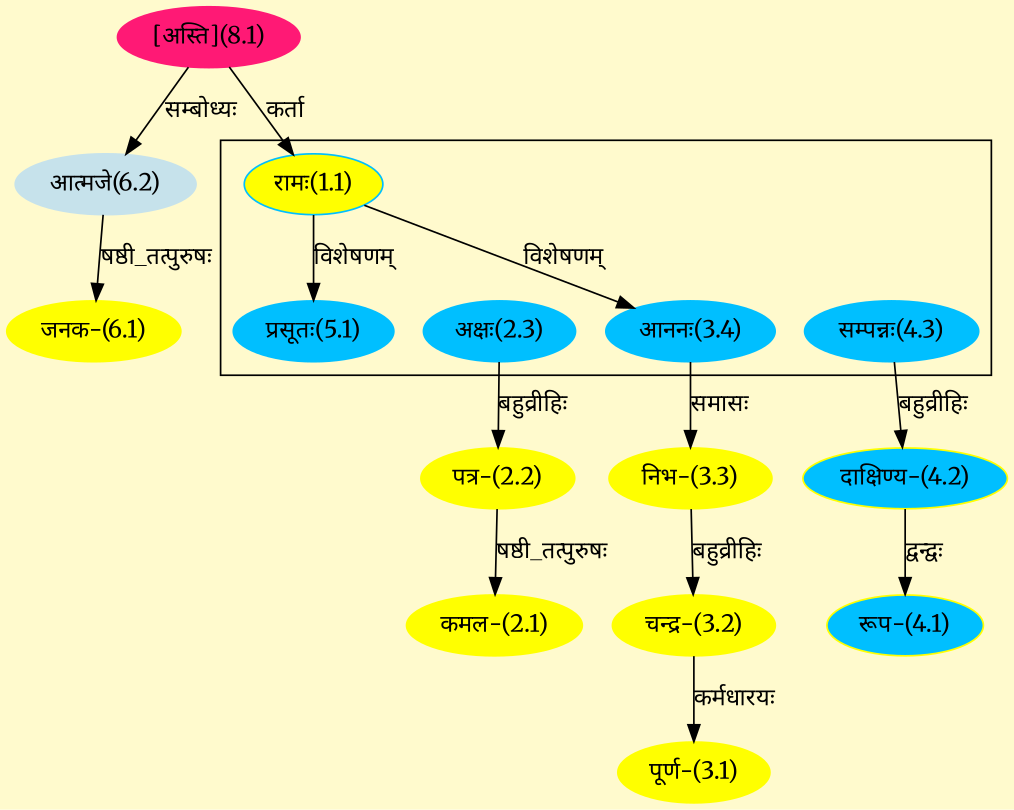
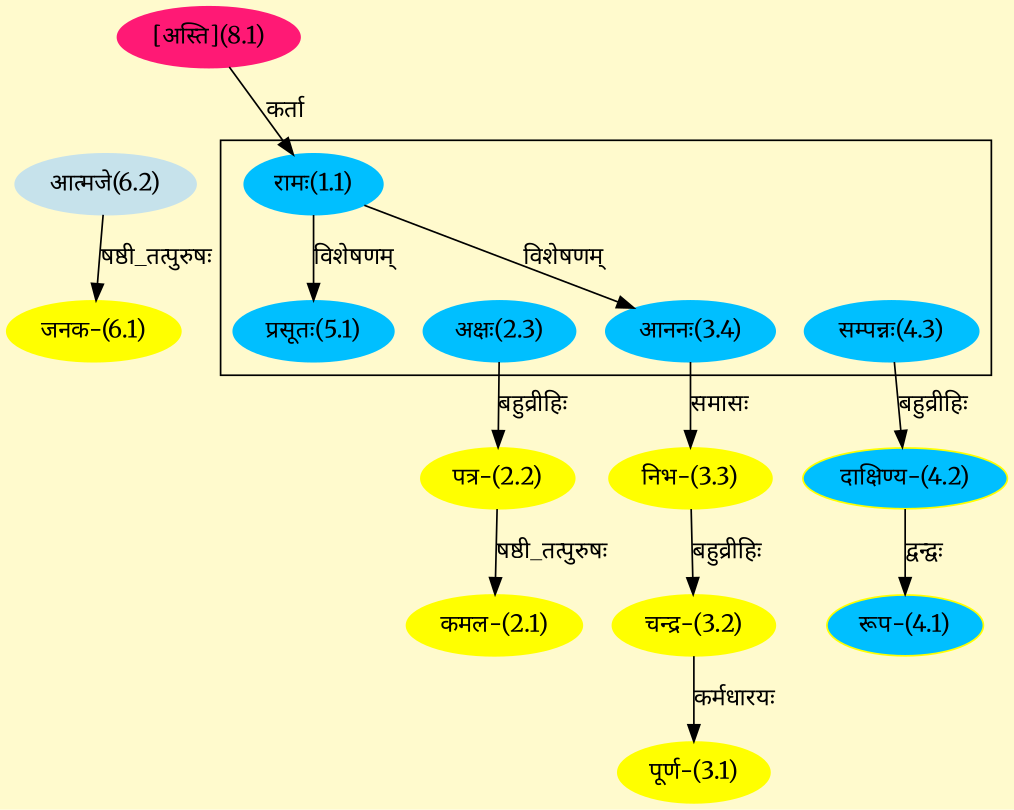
edge "[अस्ति](8.1)" -> "आत्मजे(6.2)": removed, label "सम्बोध्यः"
node "रामः(1.1)": fillcolor #ffff00 -> #00bfff
